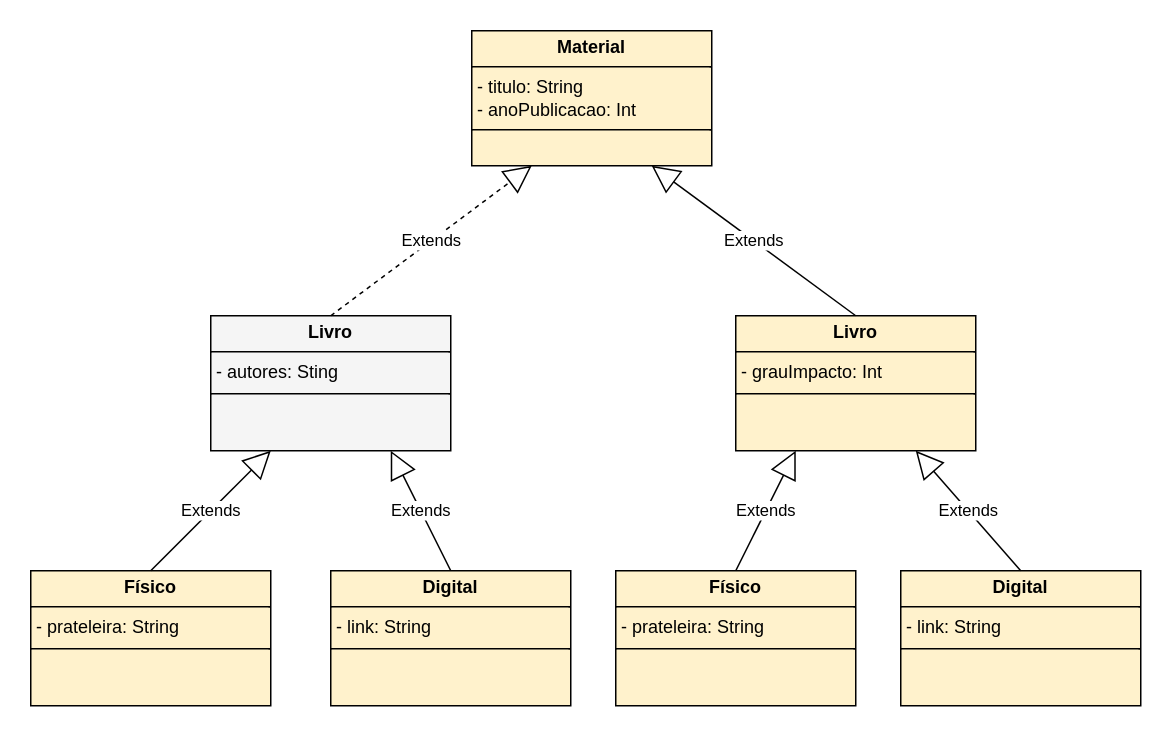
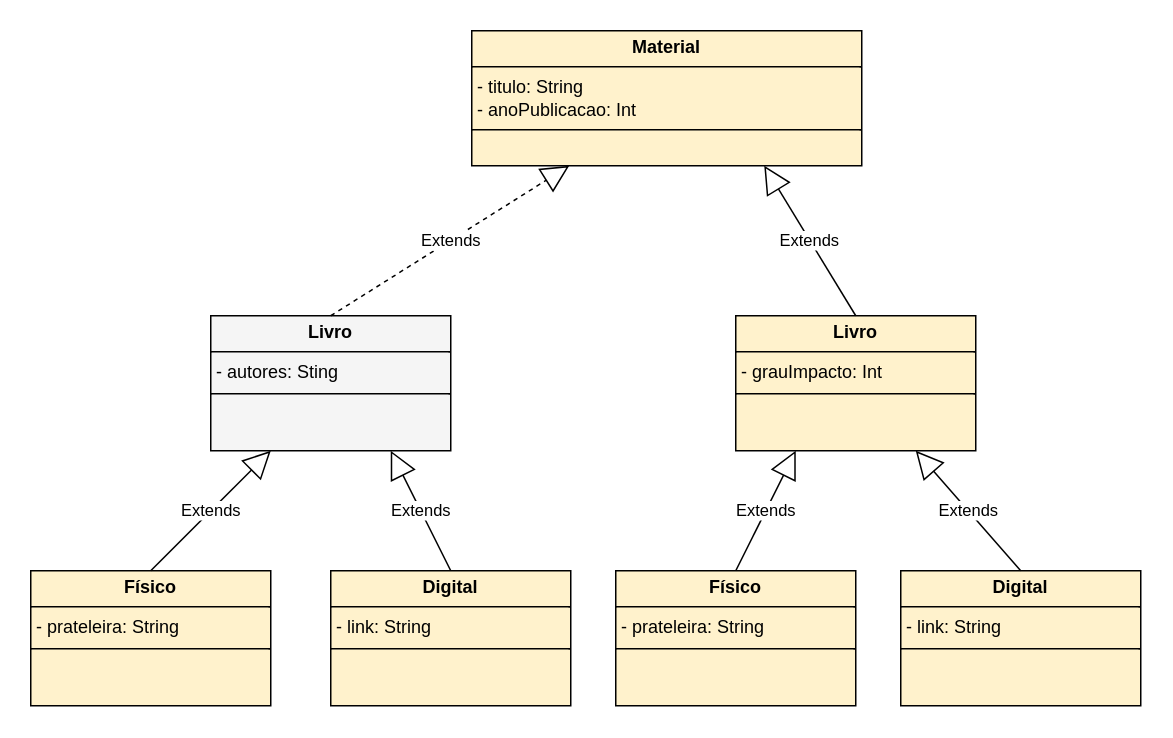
node "Material - titulo: String - anoPublicacao: Int": size 240x135 -> 390x135
